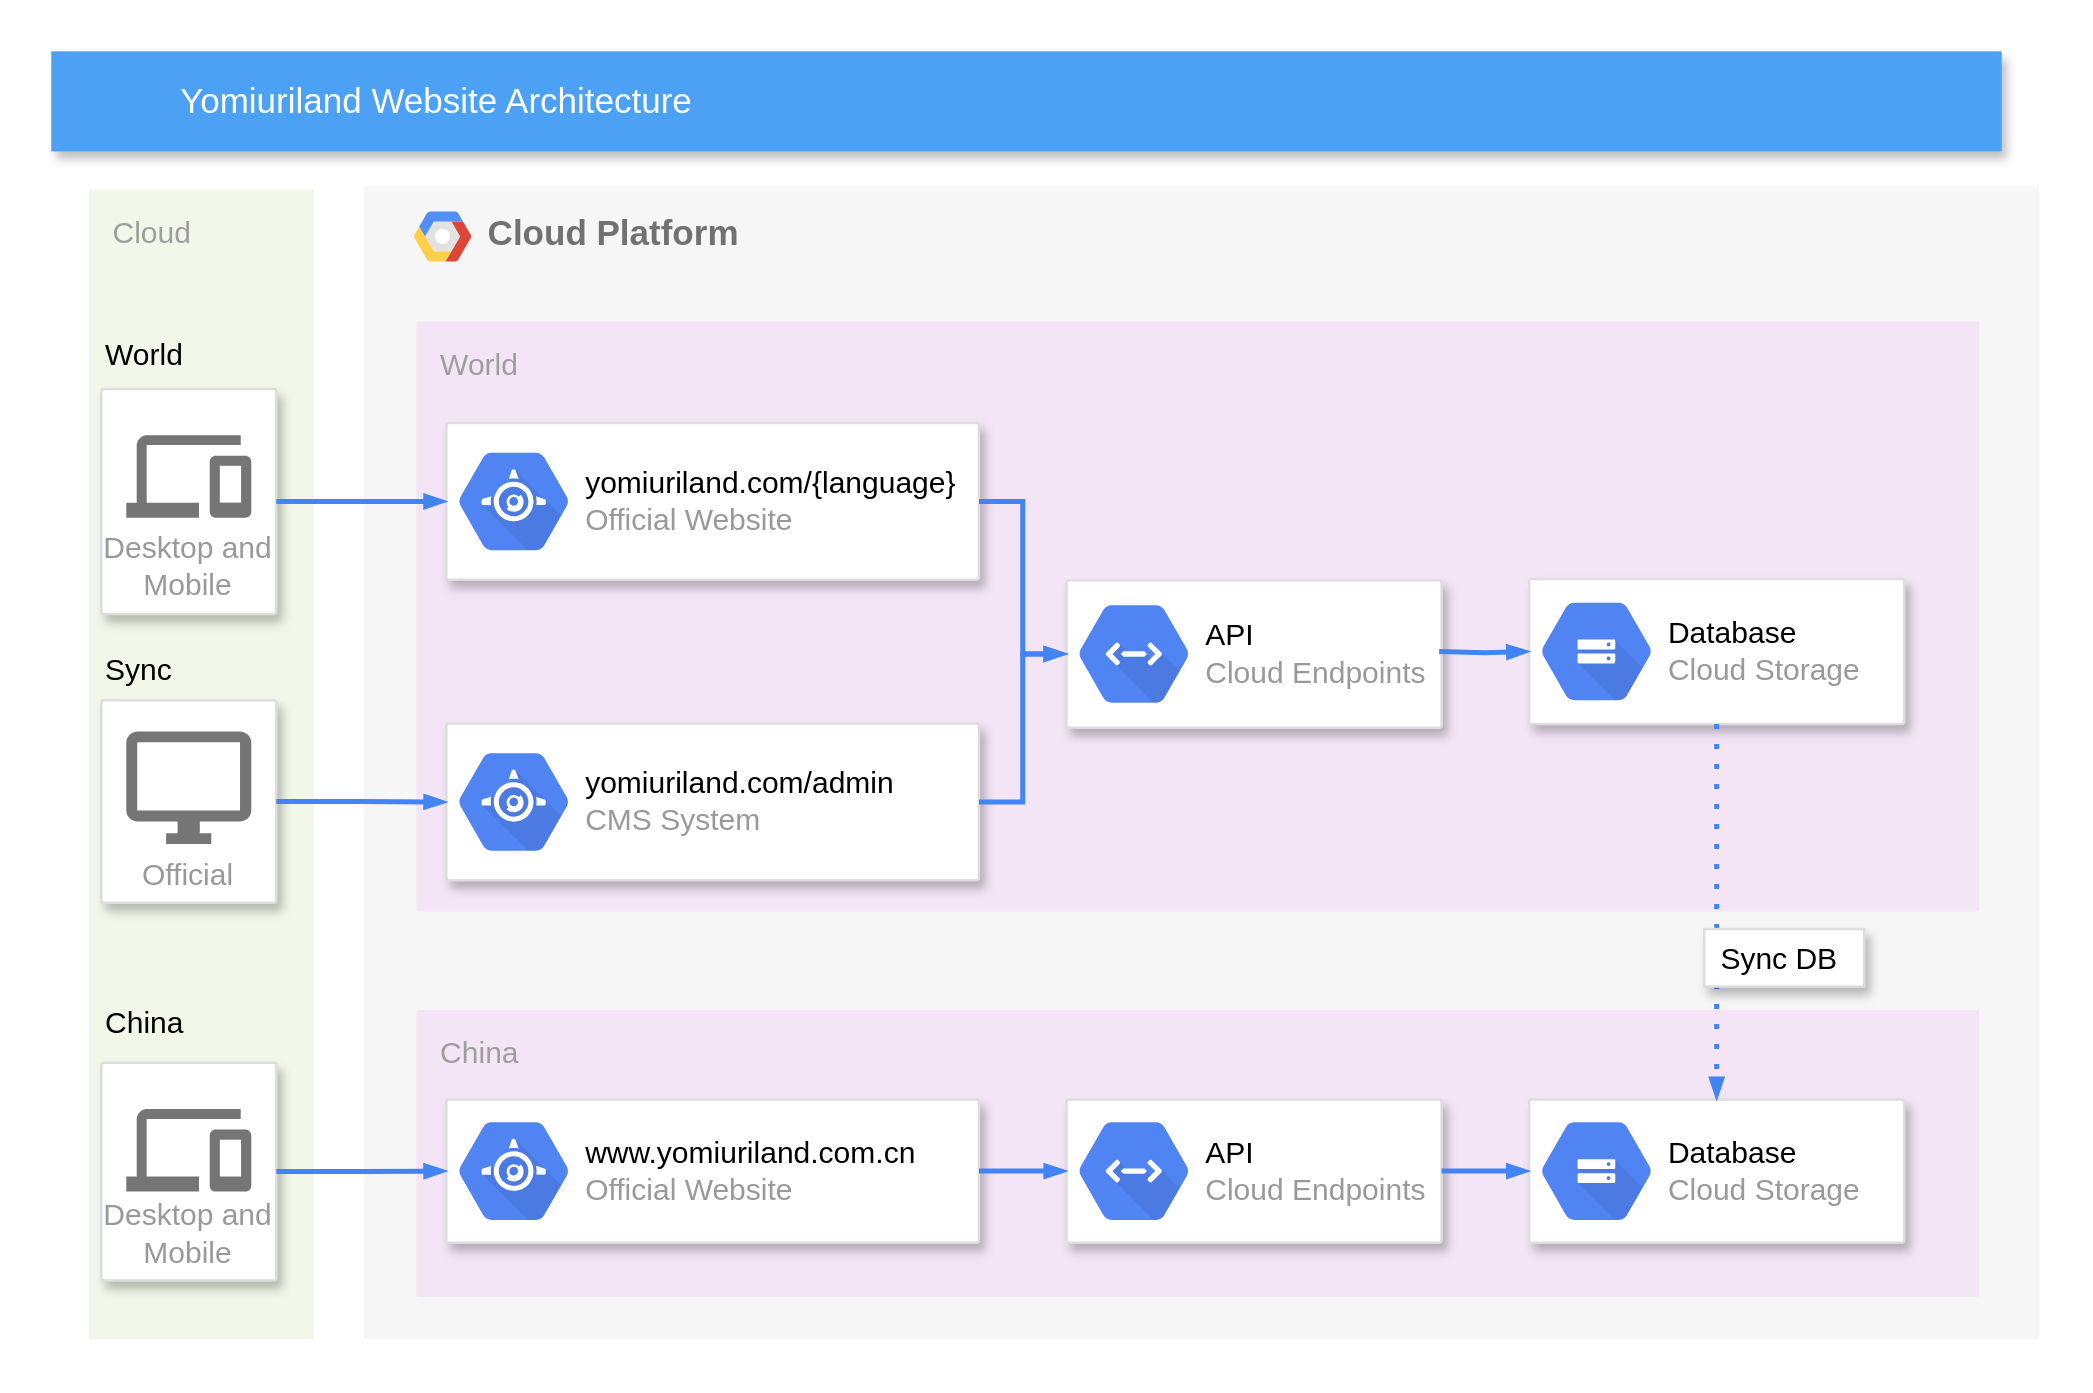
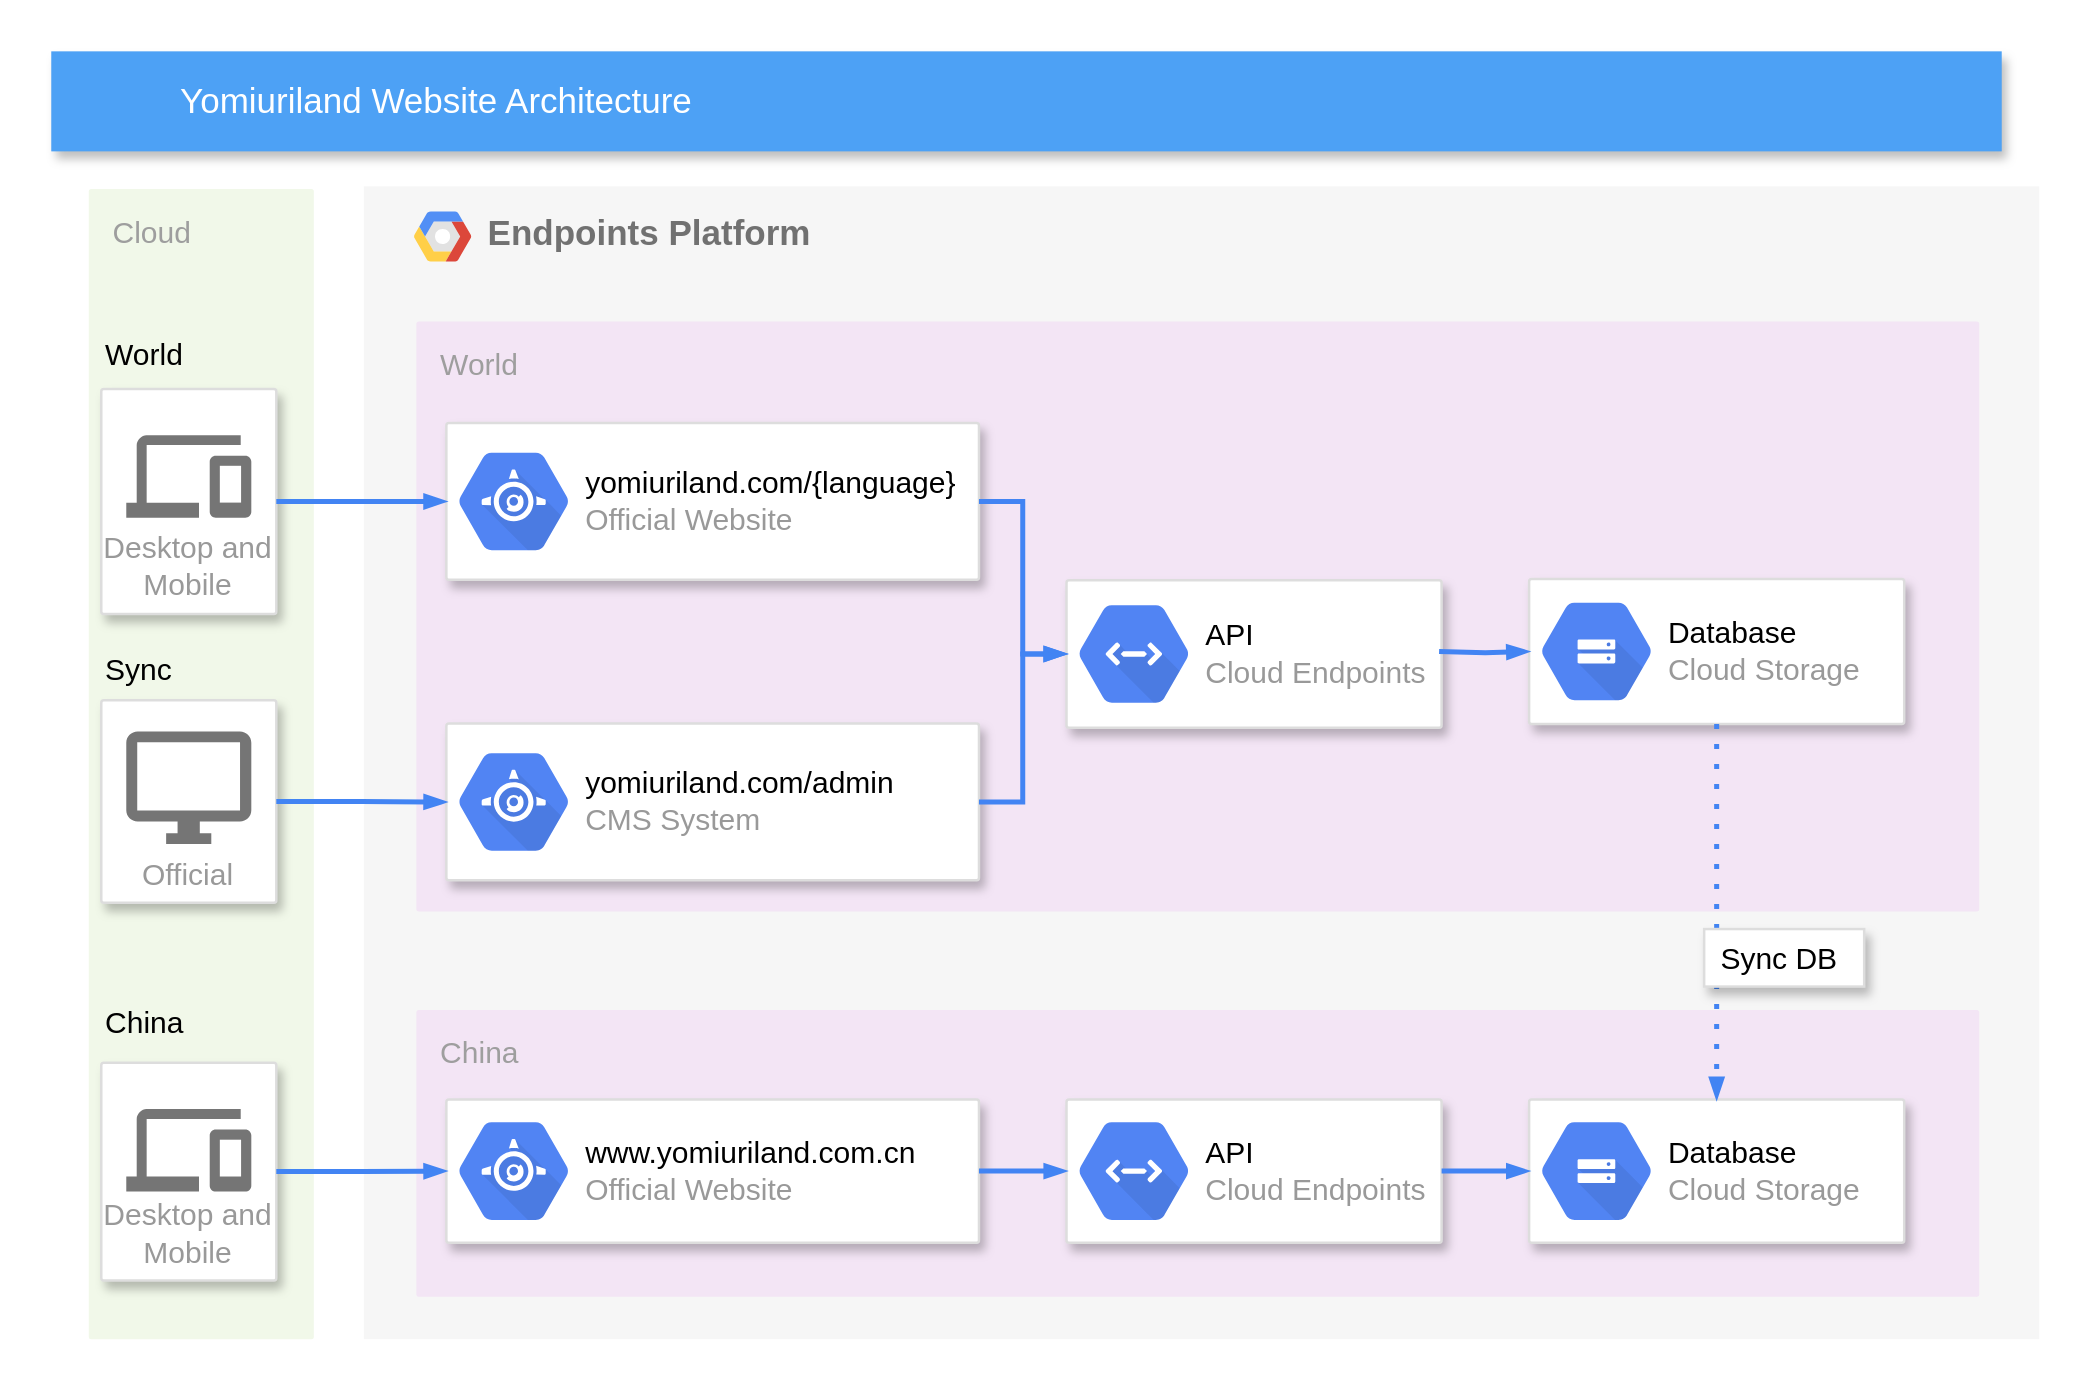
node "Cloud Platform": label "Cloud Platform" -> "Endpoints Platform"
